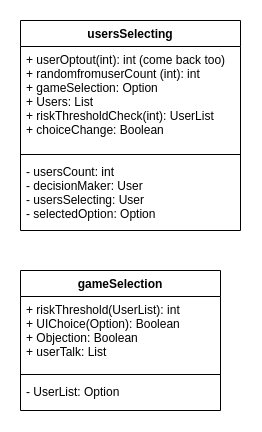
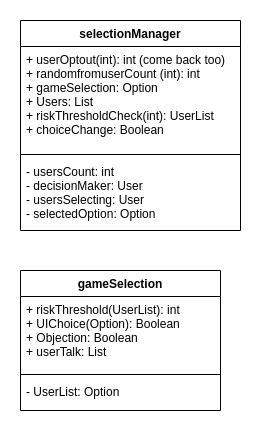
node "usersSelecting": label "usersSelecting" -> "selectionManager"
